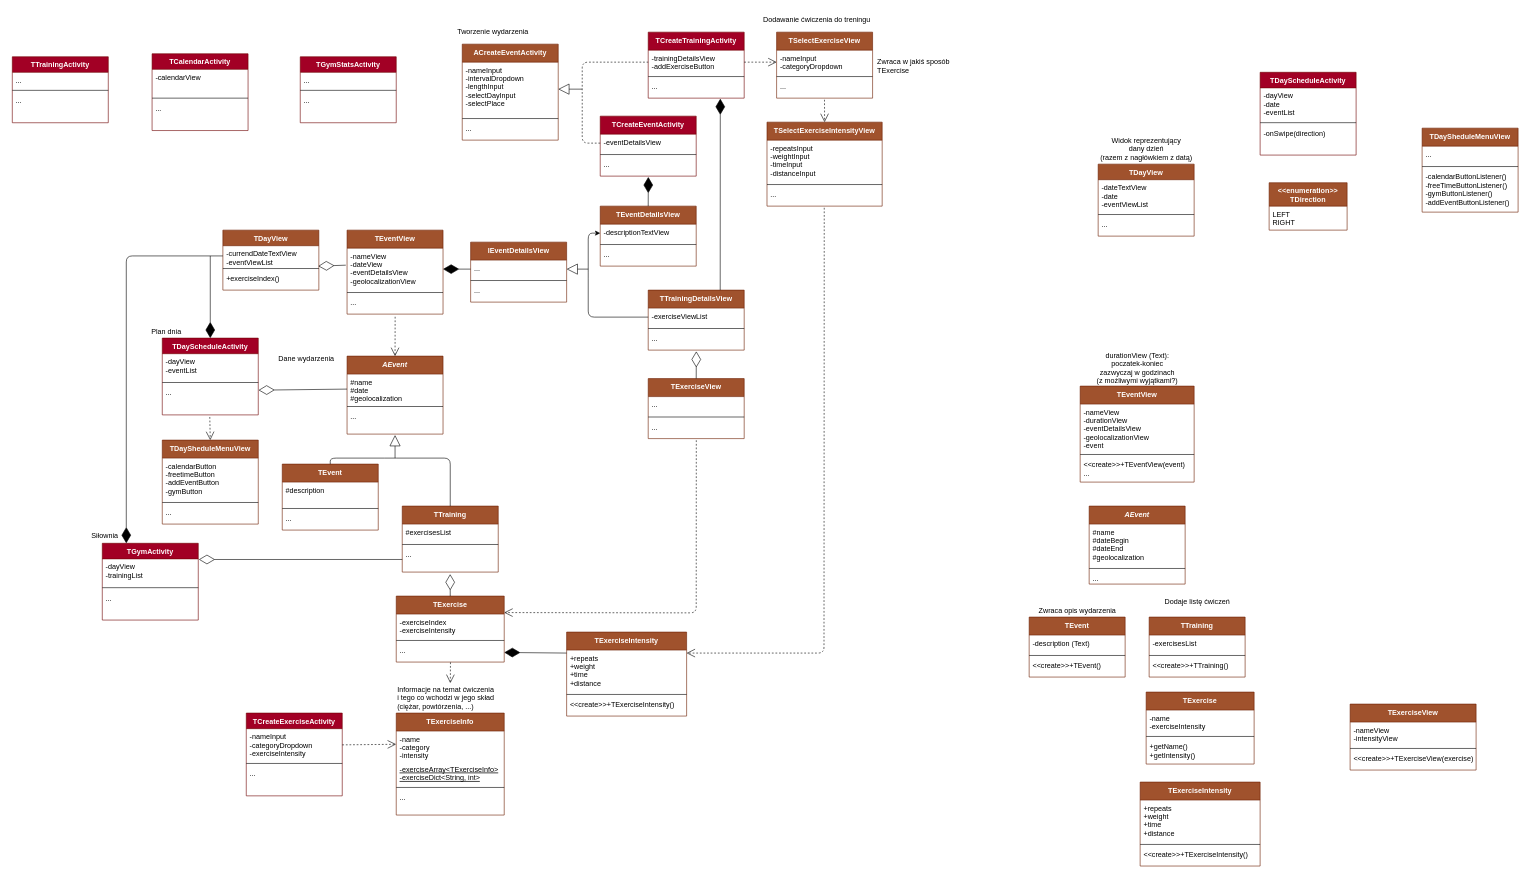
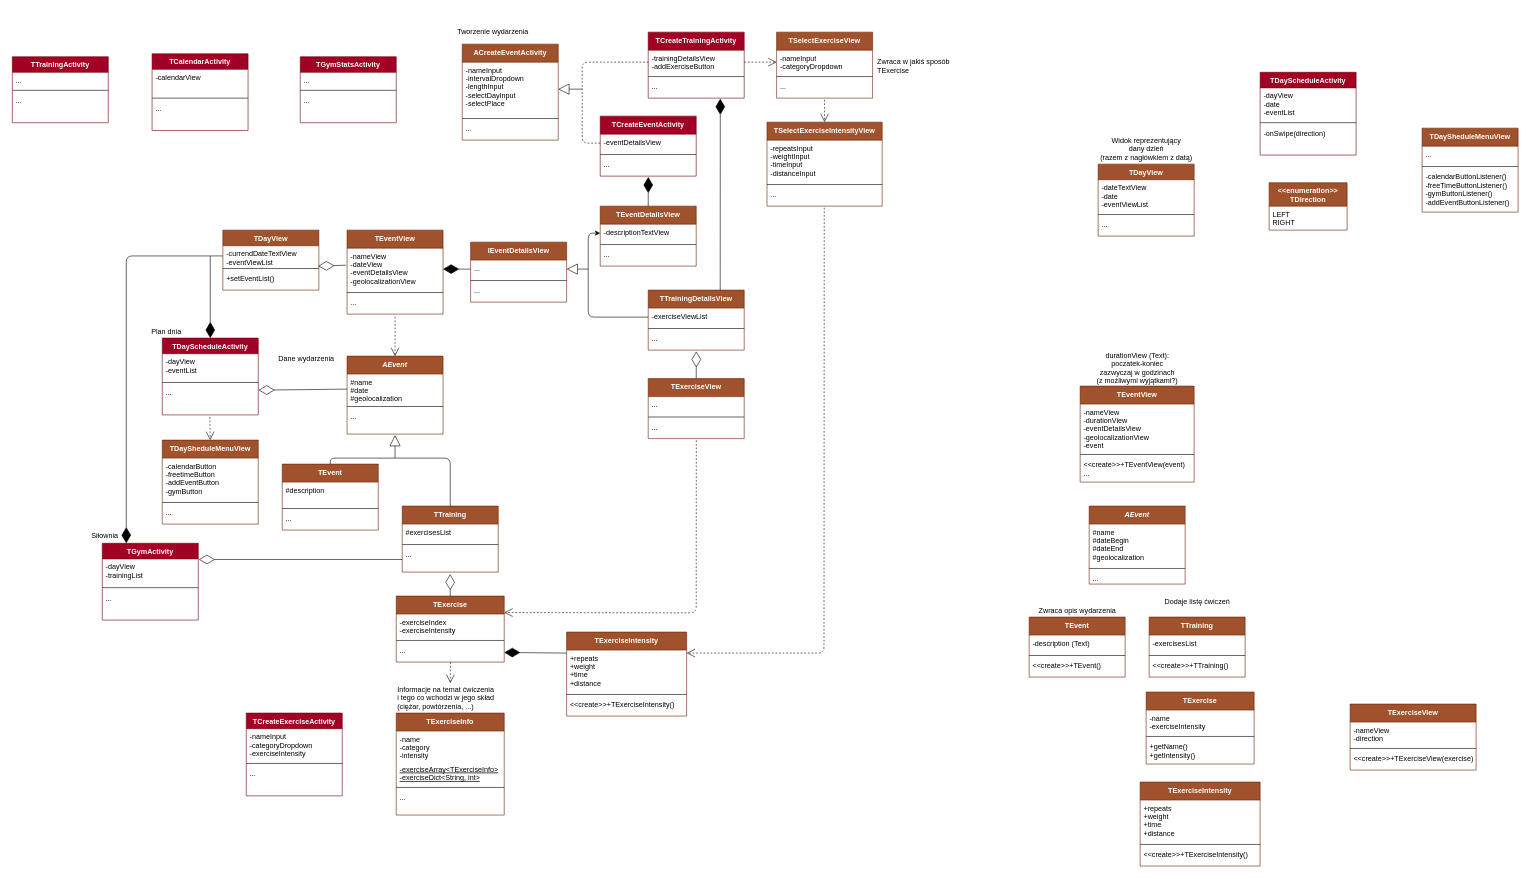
node "Dodawanie ćwiczenia do treningu": removed
node "+exerciseIndex()": label "+exerciseIndex()" -> "+setEventList()"
node "-nameView -intensityView": label "-nameView -intensityView" -> "-nameView -direction"
edge "-nameInput -categoryDropdown -exerciseIntensity" -> "-name -category -intensity": removed
